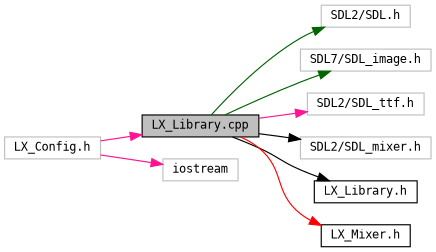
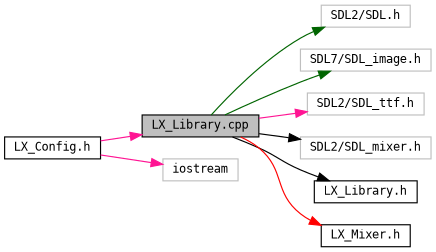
node "LX_Config.h": color grey75 -> black
